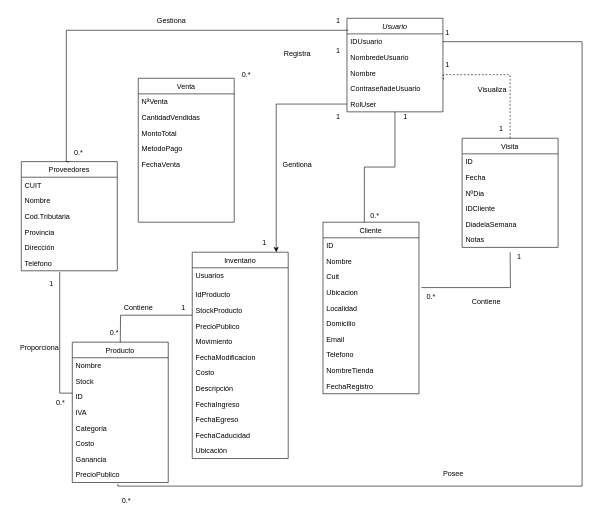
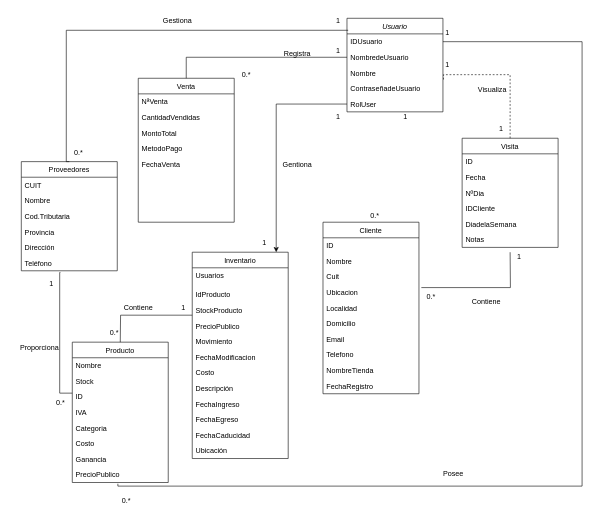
node "Gestiona": moved (171, 21) -> (177, 21)
edge "NombredeUsuario" -- "Venta": added
edge "Usuario" -- "Cliente": removed
